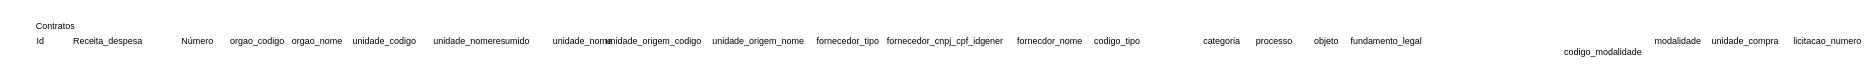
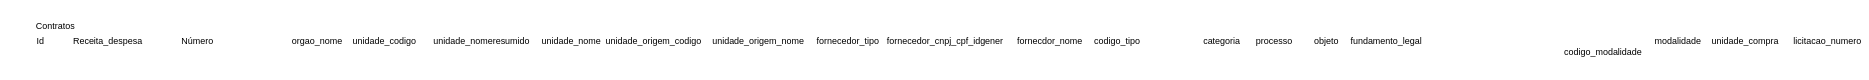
node "orgao_codigo": removed
node "unidade_nome": moved (582, 42) -> (570, 42)
